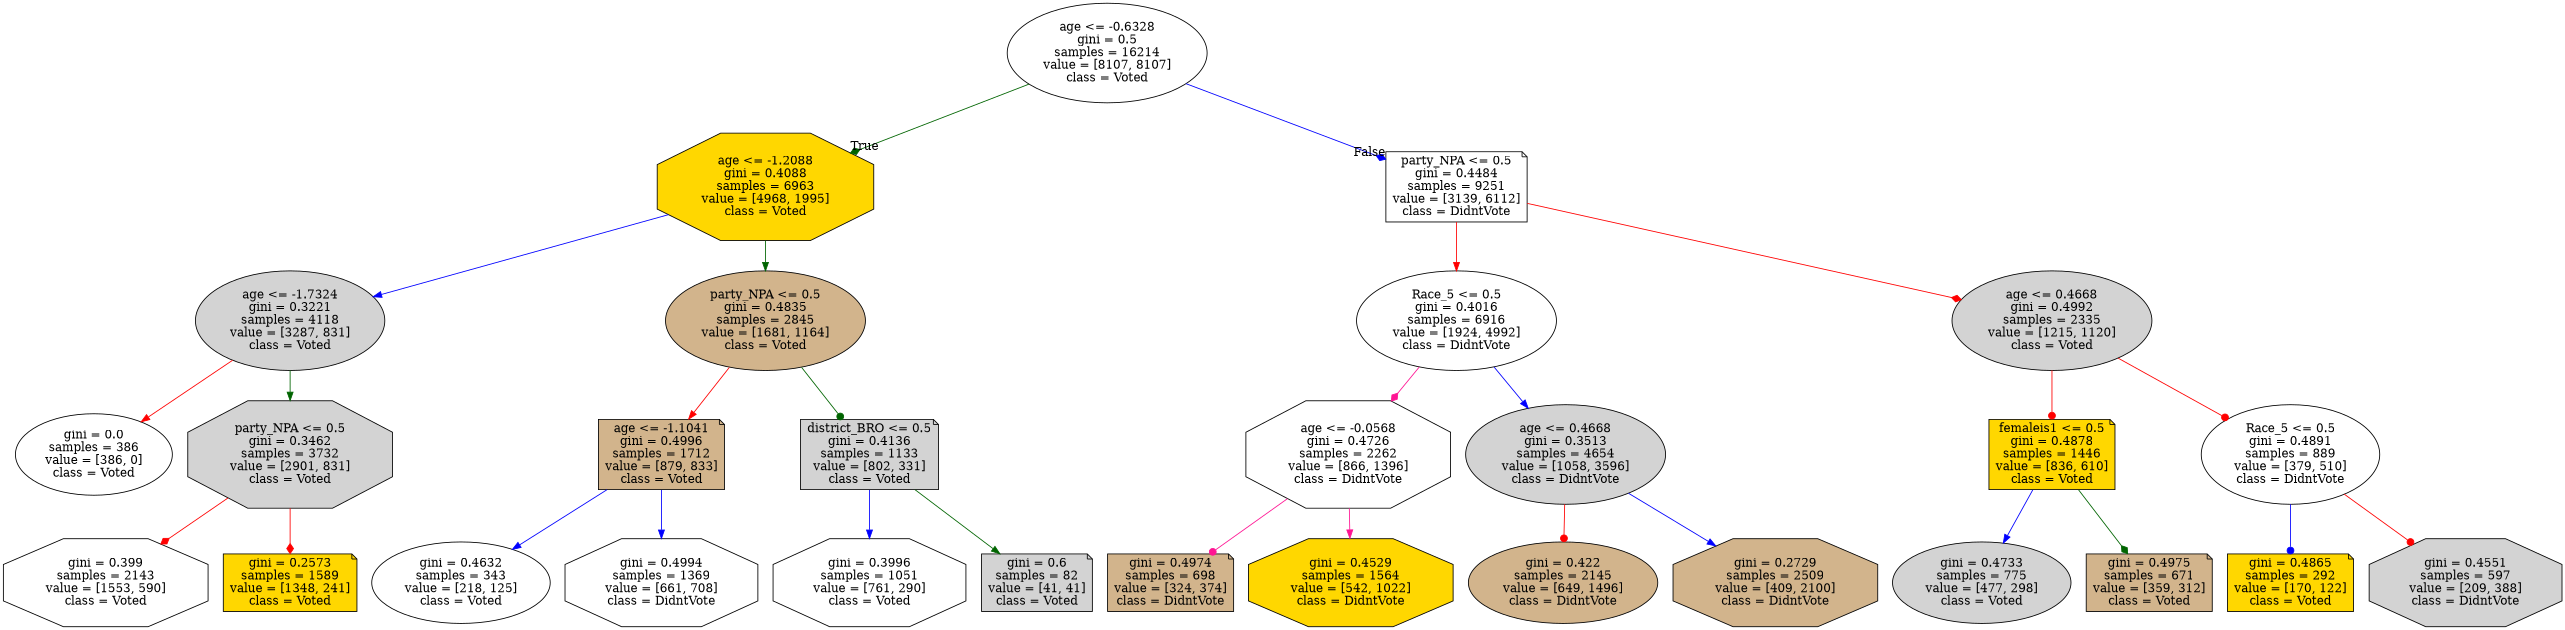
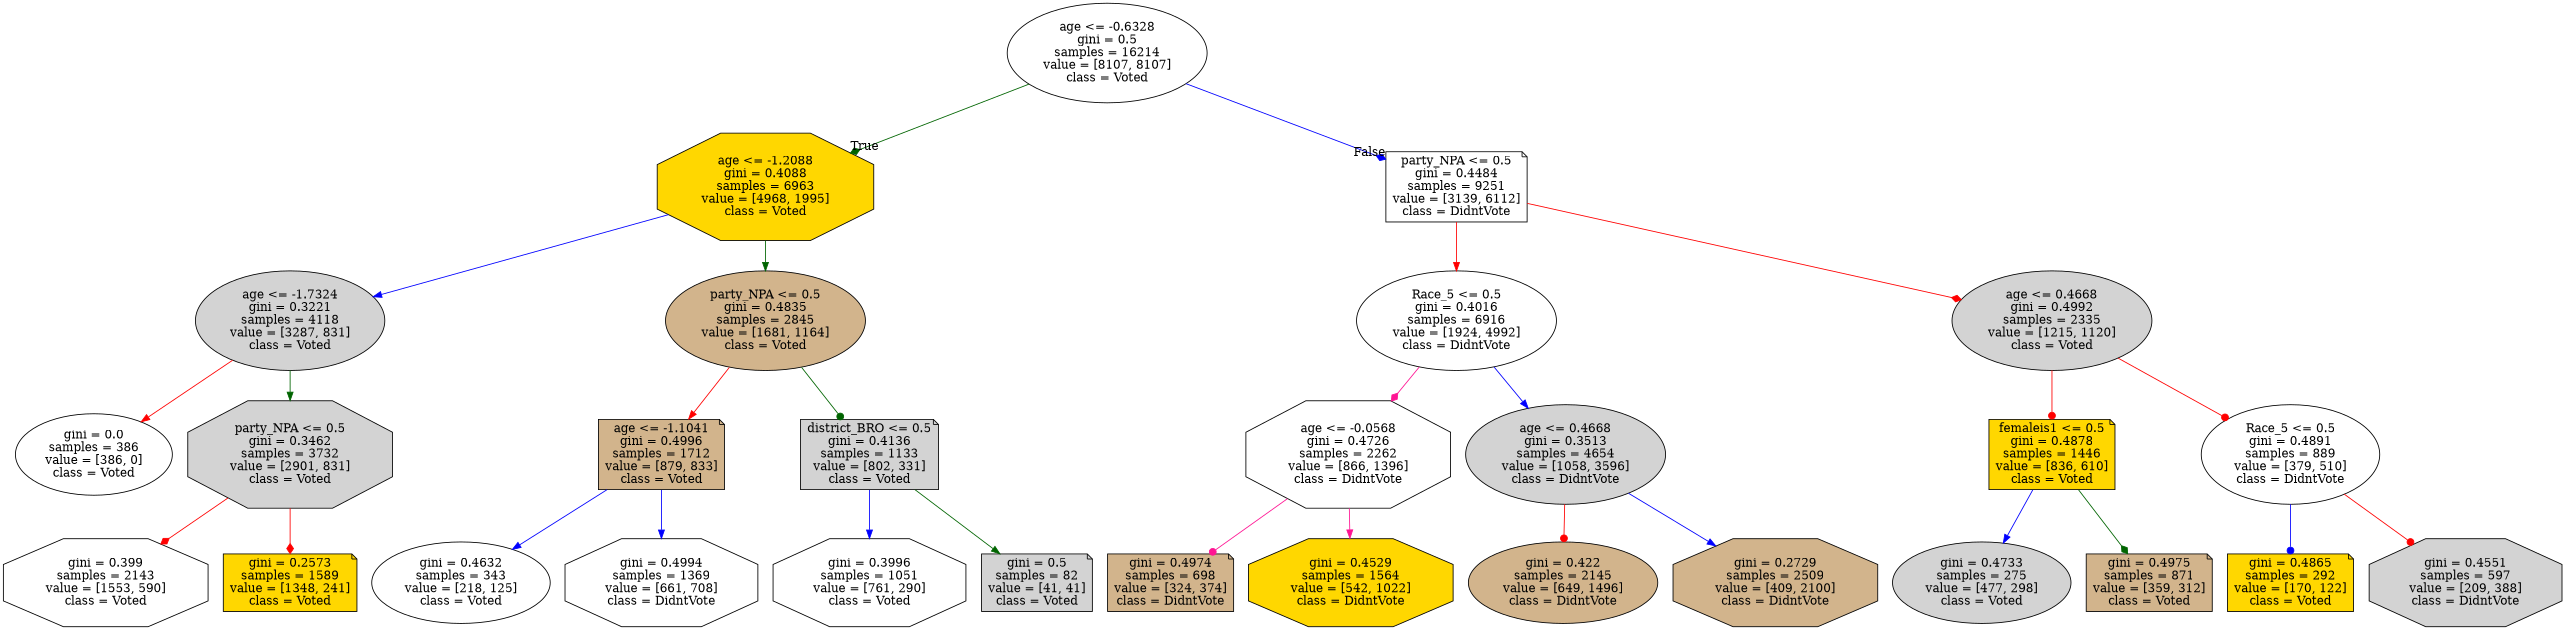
node "gini = 0.6 samples = 82 value = [41, 41] class = Voted": label "gini = 0.6 samples = 82 value = [41, 41] class = Voted" -> "gini = 0.5 samples = 82 value = [41, 41] class = Voted"
node "gini = 0.4733 samples = 775 value = [477, 298] class = Voted": label "gini = 0.4733 samples = 775 value = [477, 298] class = Voted" -> "gini = 0.4733 samples = 275 value = [477, 298] class = Voted"
node "gini = 0.4975 samples = 671 value = [359, 312] class = Voted": label "gini = 0.4975 samples = 671 value = [359, 312] class = Voted" -> "gini = 0.4975 samples = 871 value = [359, 312] class = Voted"
